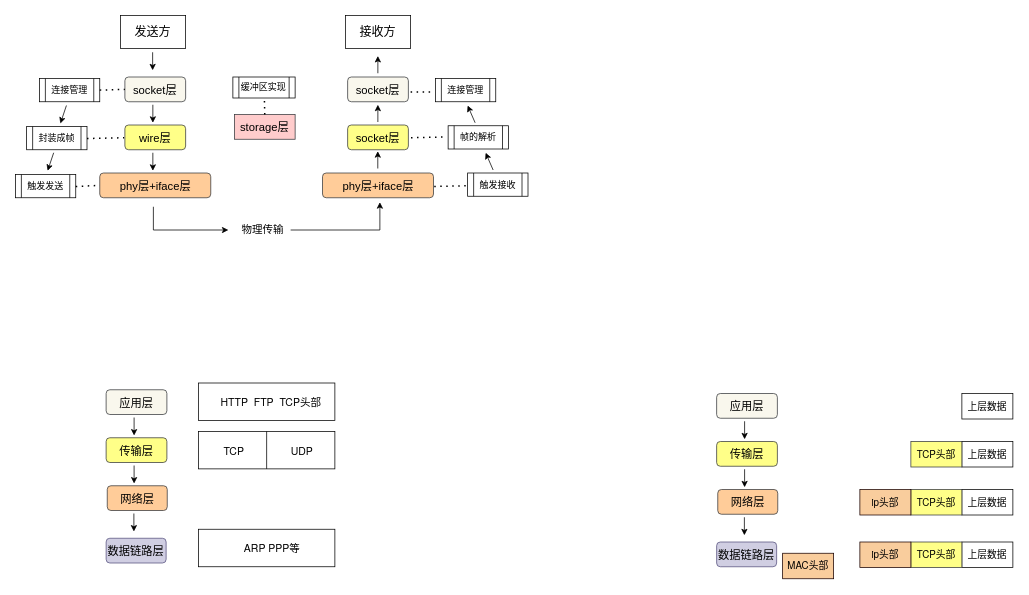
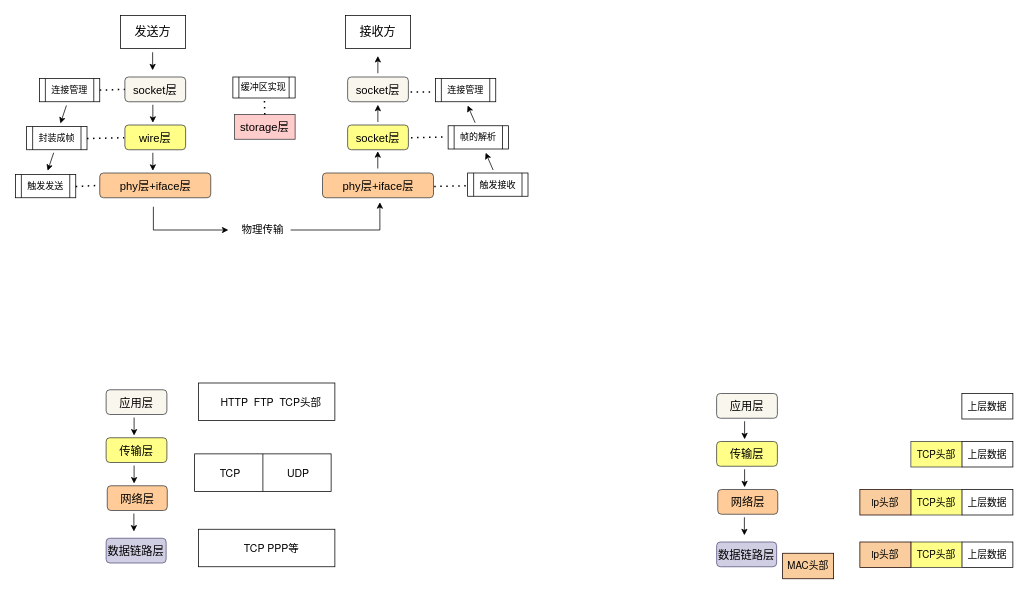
node "TCP UDP": moved (267, 450) -> (263, 473)
node "ARP PPP等": label "ARP PPP等" -> "TCP PPP等"
